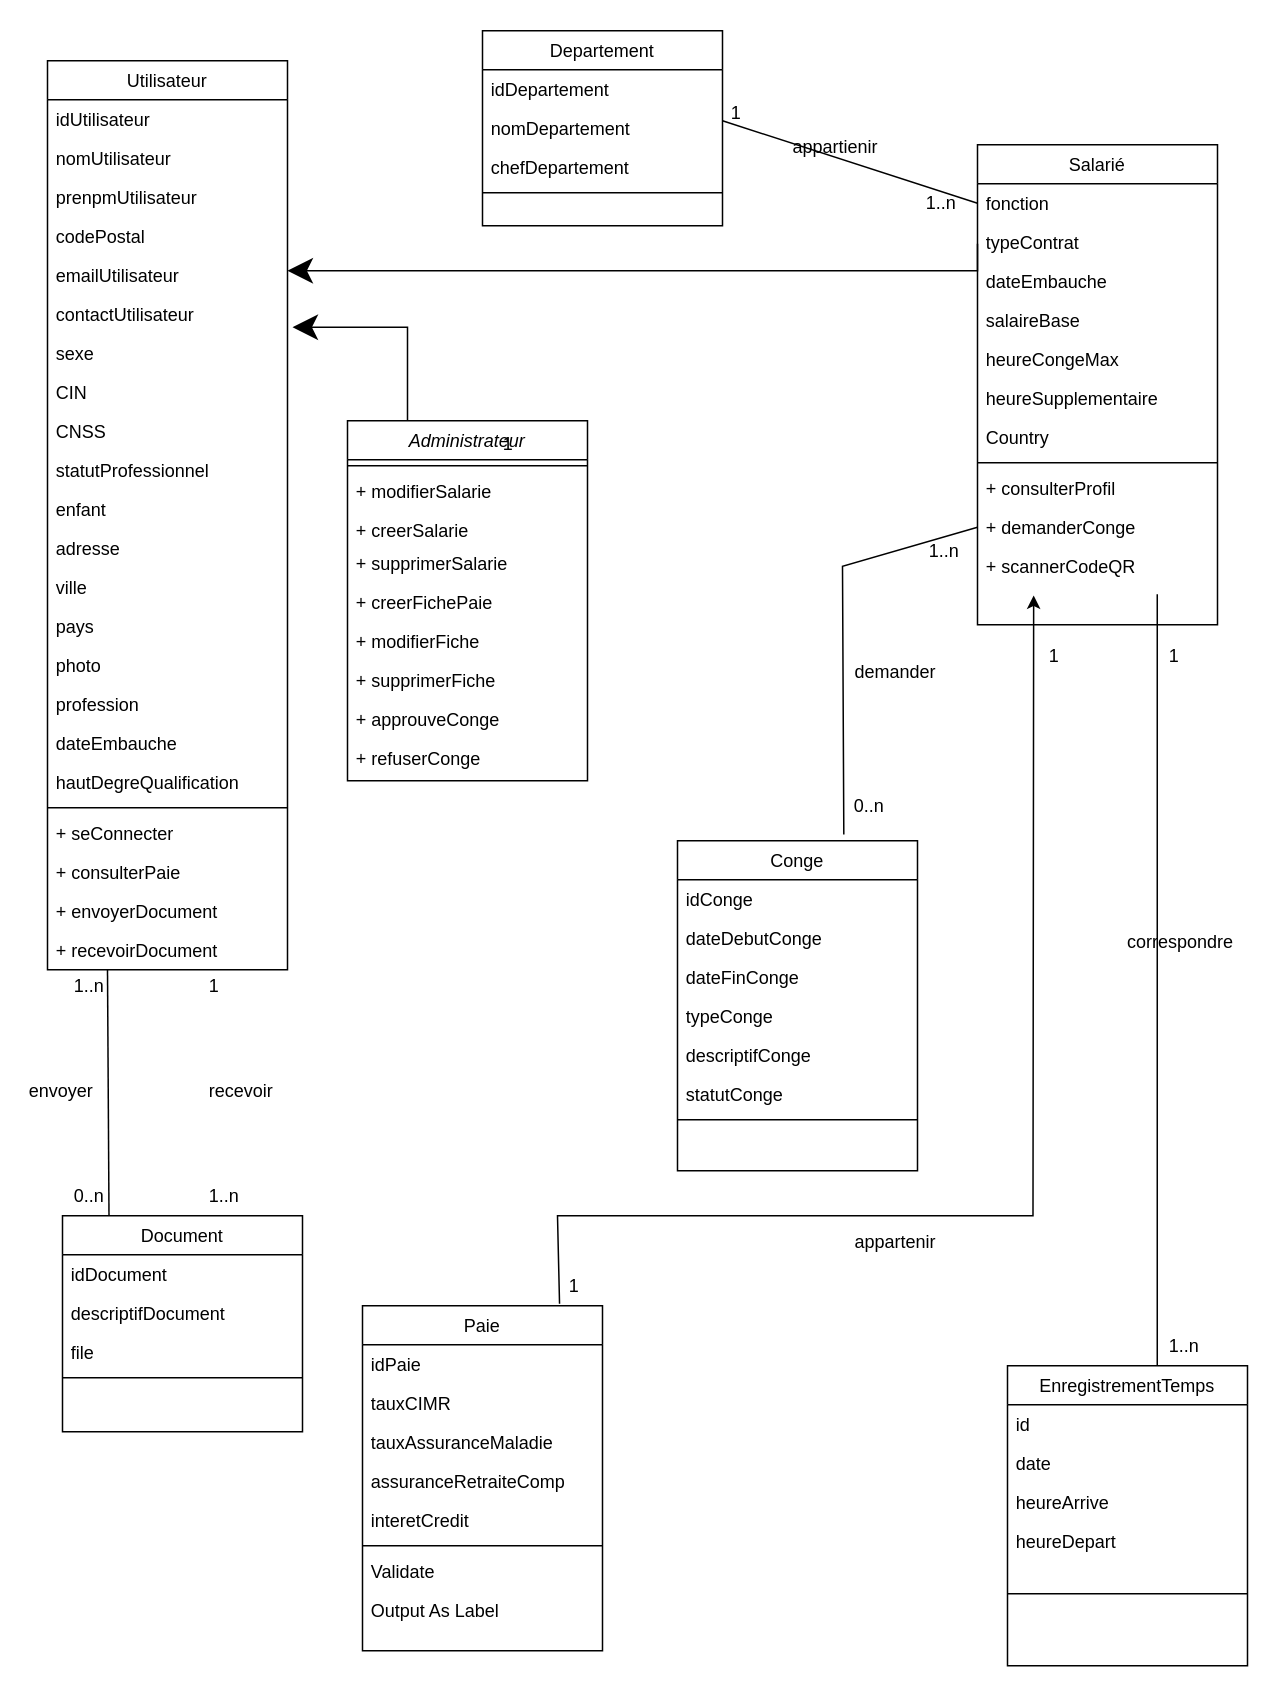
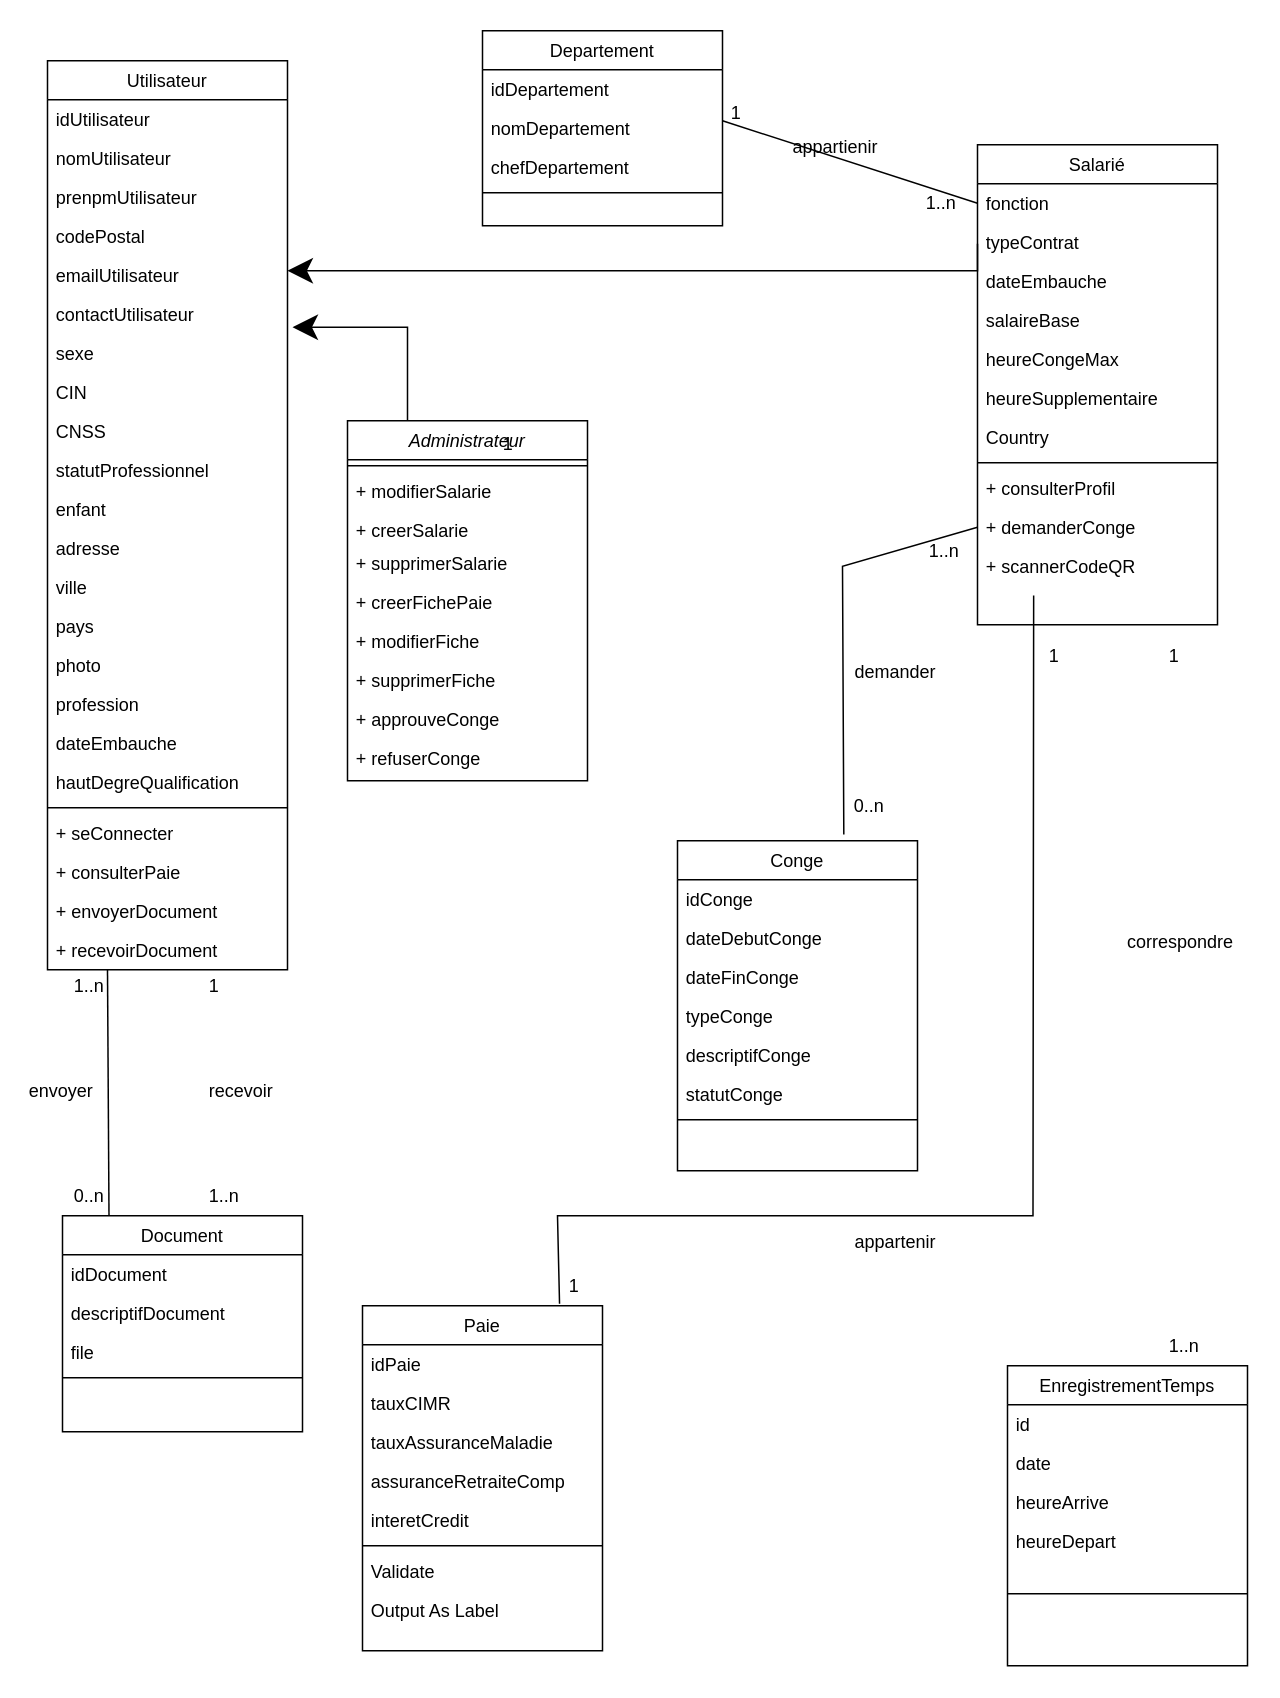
edge "Paie" -> "+ scannerCodeQR": arrowhead classic -> none
edge "+ scannerCodeQR" -- "EnregistrementTemps": removed
